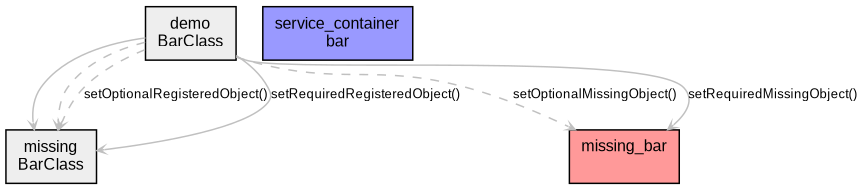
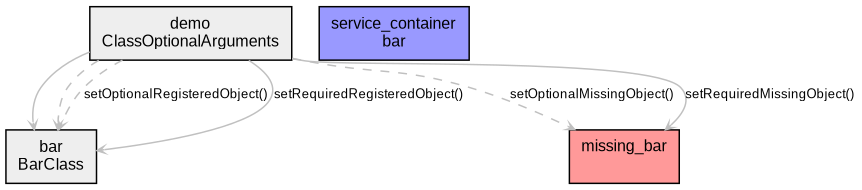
node "demo BarClass": label "demo BarClass" -> "demo ClassOptionalArguments"
node "missing BarClass": label "missing BarClass" -> "bar BarClass"
